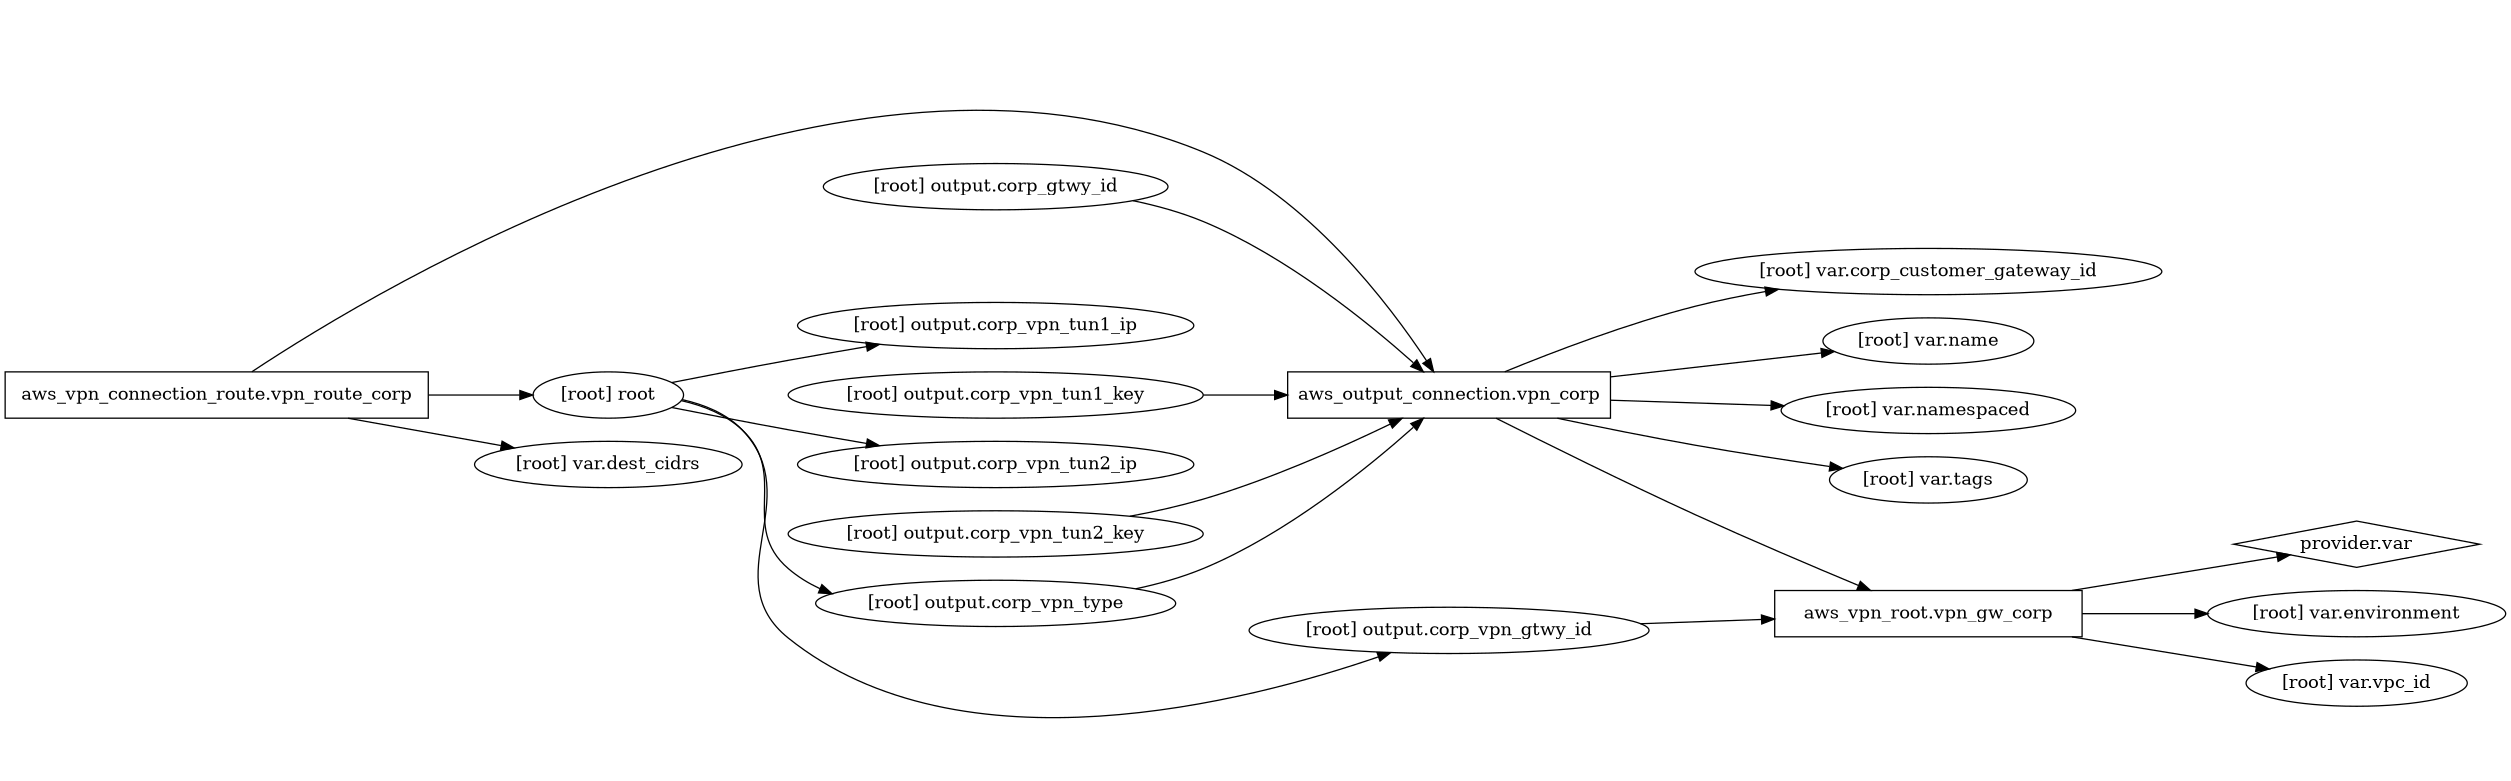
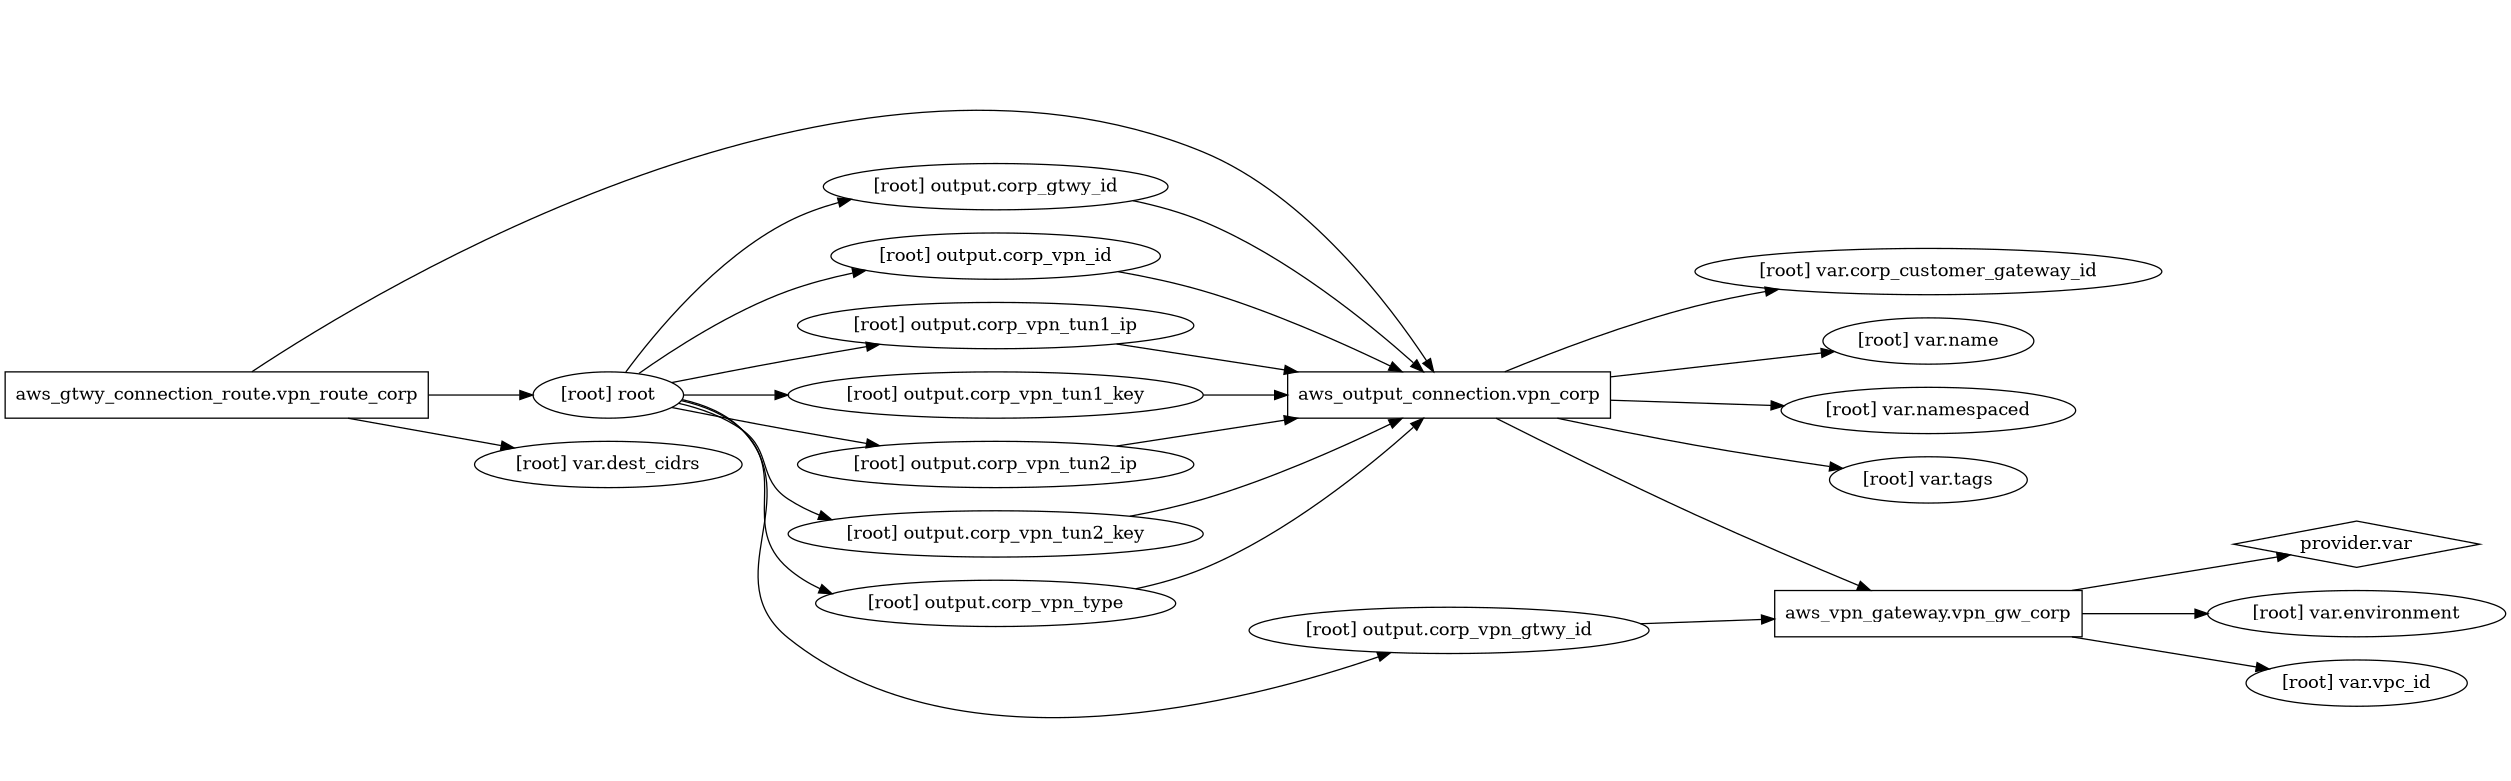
node "[root] output.corp_vpn_id": added
edge "[root] root" -> "[root] output.corp_gtwy_id": added
edge "[root] output.corp_vpn_tun1_ip" -> "aws_output_connection.vpn_corp": added
node "aws_vpn_connection_route.vpn_route_corp": label "aws_vpn_connection_route.vpn_route_corp" -> "aws_gtwy_connection_route.vpn_route_corp"
edge "[root] root" -> "[root] output.corp_vpn_tun1_key": added
edge "[root] output.corp_vpn_tun2_ip" -> "aws_output_connection.vpn_corp": added
edge "[root] root" -> "[root] output.corp_vpn_tun2_key": added
node "aws_vpn_root.vpn_gw_corp": label "aws_vpn_root.vpn_gw_corp" -> "aws_vpn_gateway.vpn_gw_corp"
